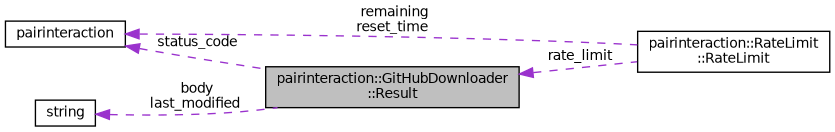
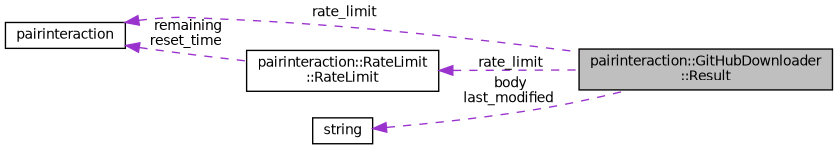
edge "pairinteraction::GitHubDownloader ::Result" -> "pairinteraction": label " status_code" -> " rate_limit"
edge "pairinteraction::RateLimit ::RateLimit" -> "pairinteraction::GitHubDownloader ::Result": reversed
